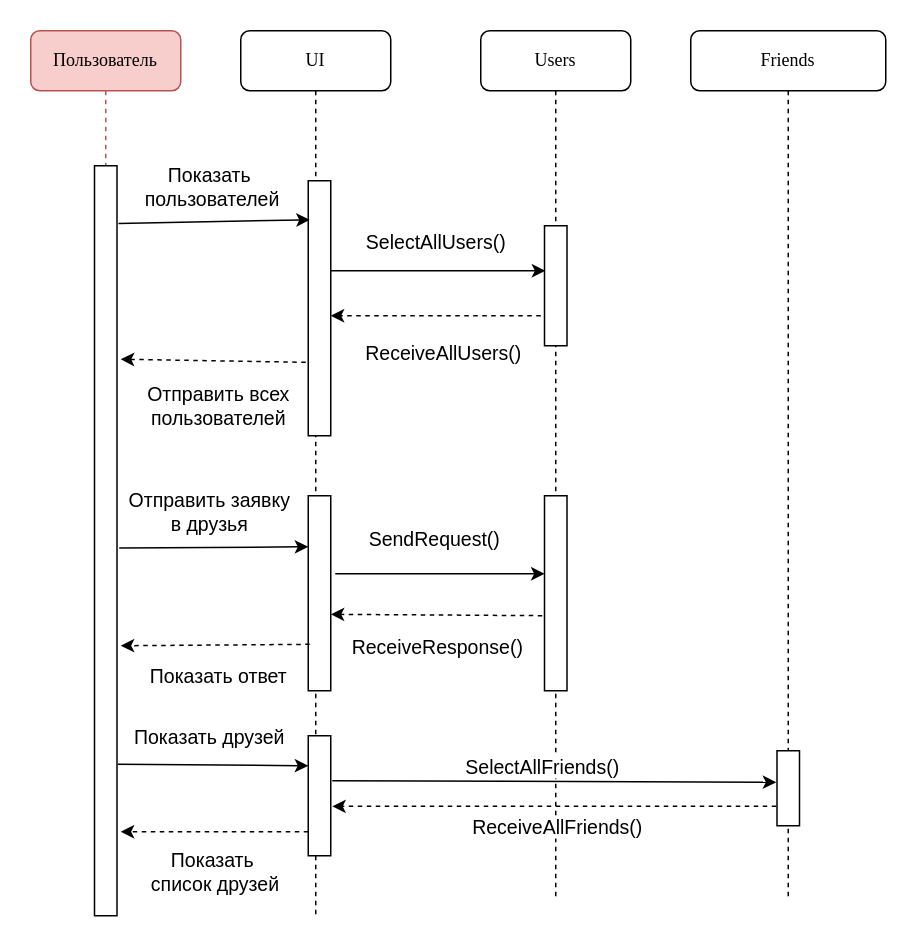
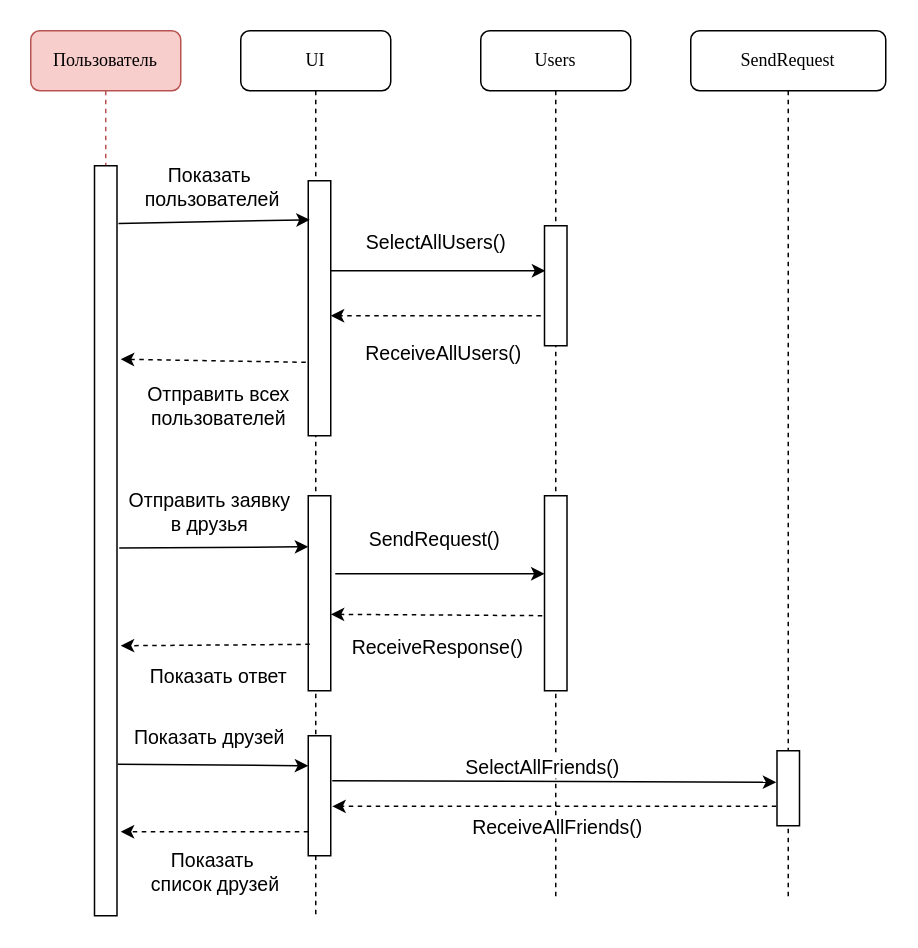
node "Friends": label "Friends" -> "SendRequest"
